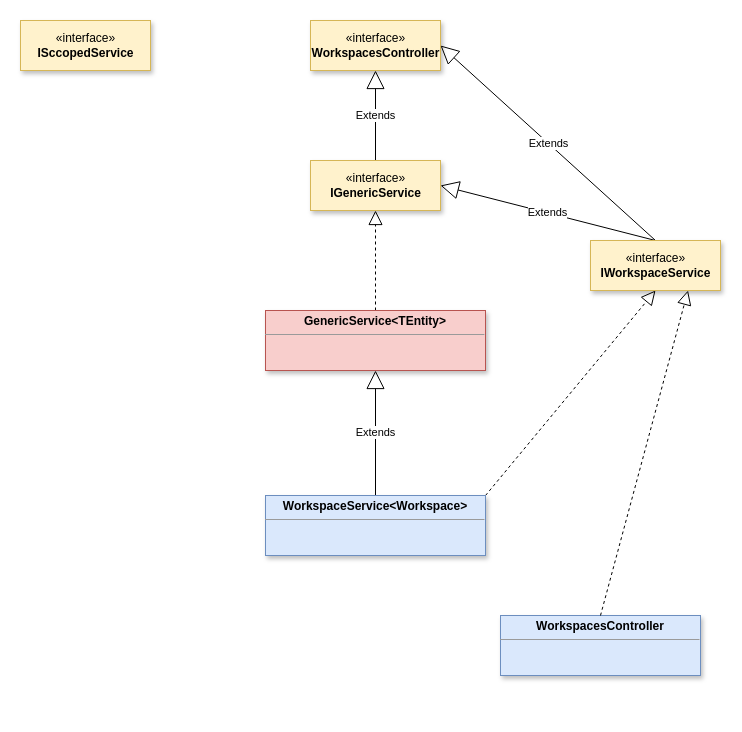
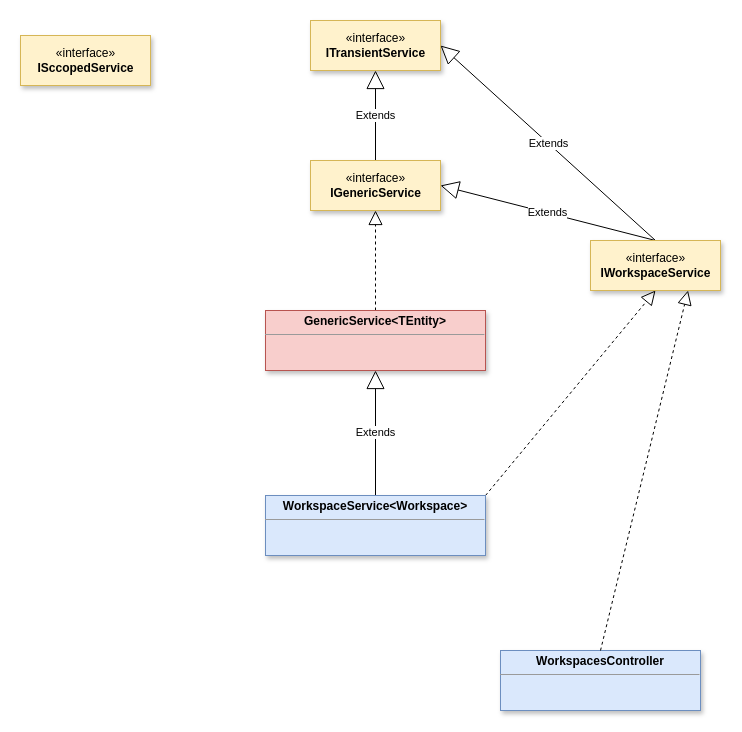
node "«interface» ISccopedService": moved (86, 46) -> (86, 61)
node "«interface» WorkspacesController": label "«interface» WorkspacesController" -> "«interface» ITransientService"
node "WorkspacesController": moved (601, 646) -> (601, 681)
